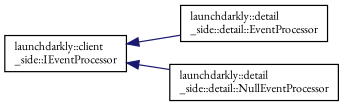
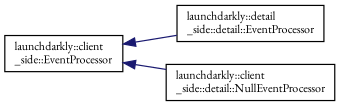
node "launchdarkly::client _side::IEventProcessor": label "launchdarkly::client _side::IEventProcessor" -> "launchdarkly::client _side::EventProcessor"
node "launchdarkly::detail _side::detail::NullEventProcessor": label "launchdarkly::detail _side::detail::NullEventProcessor" -> "launchdarkly::client _side::detail::NullEventProcessor"
